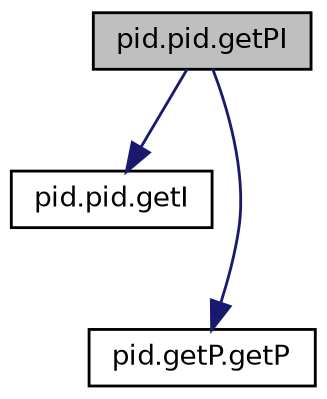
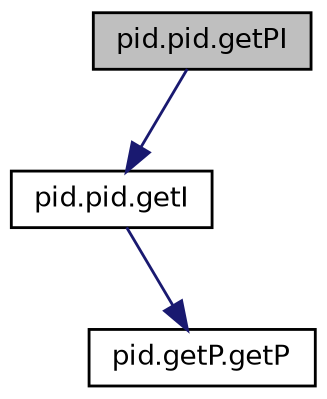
edge "pid.pid.getPI" -> "pid.getP.getP": now "pid.pid.getI" -> "pid.getP.getP"
